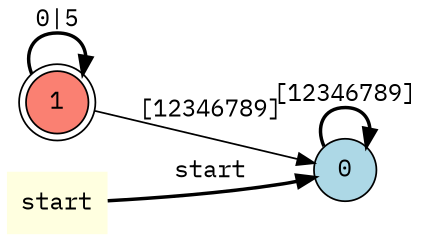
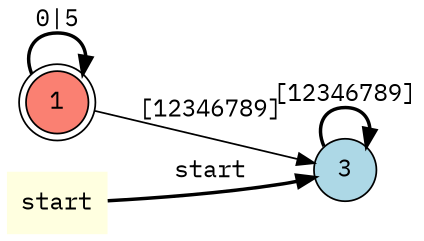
node "0": label "0" -> "3"
